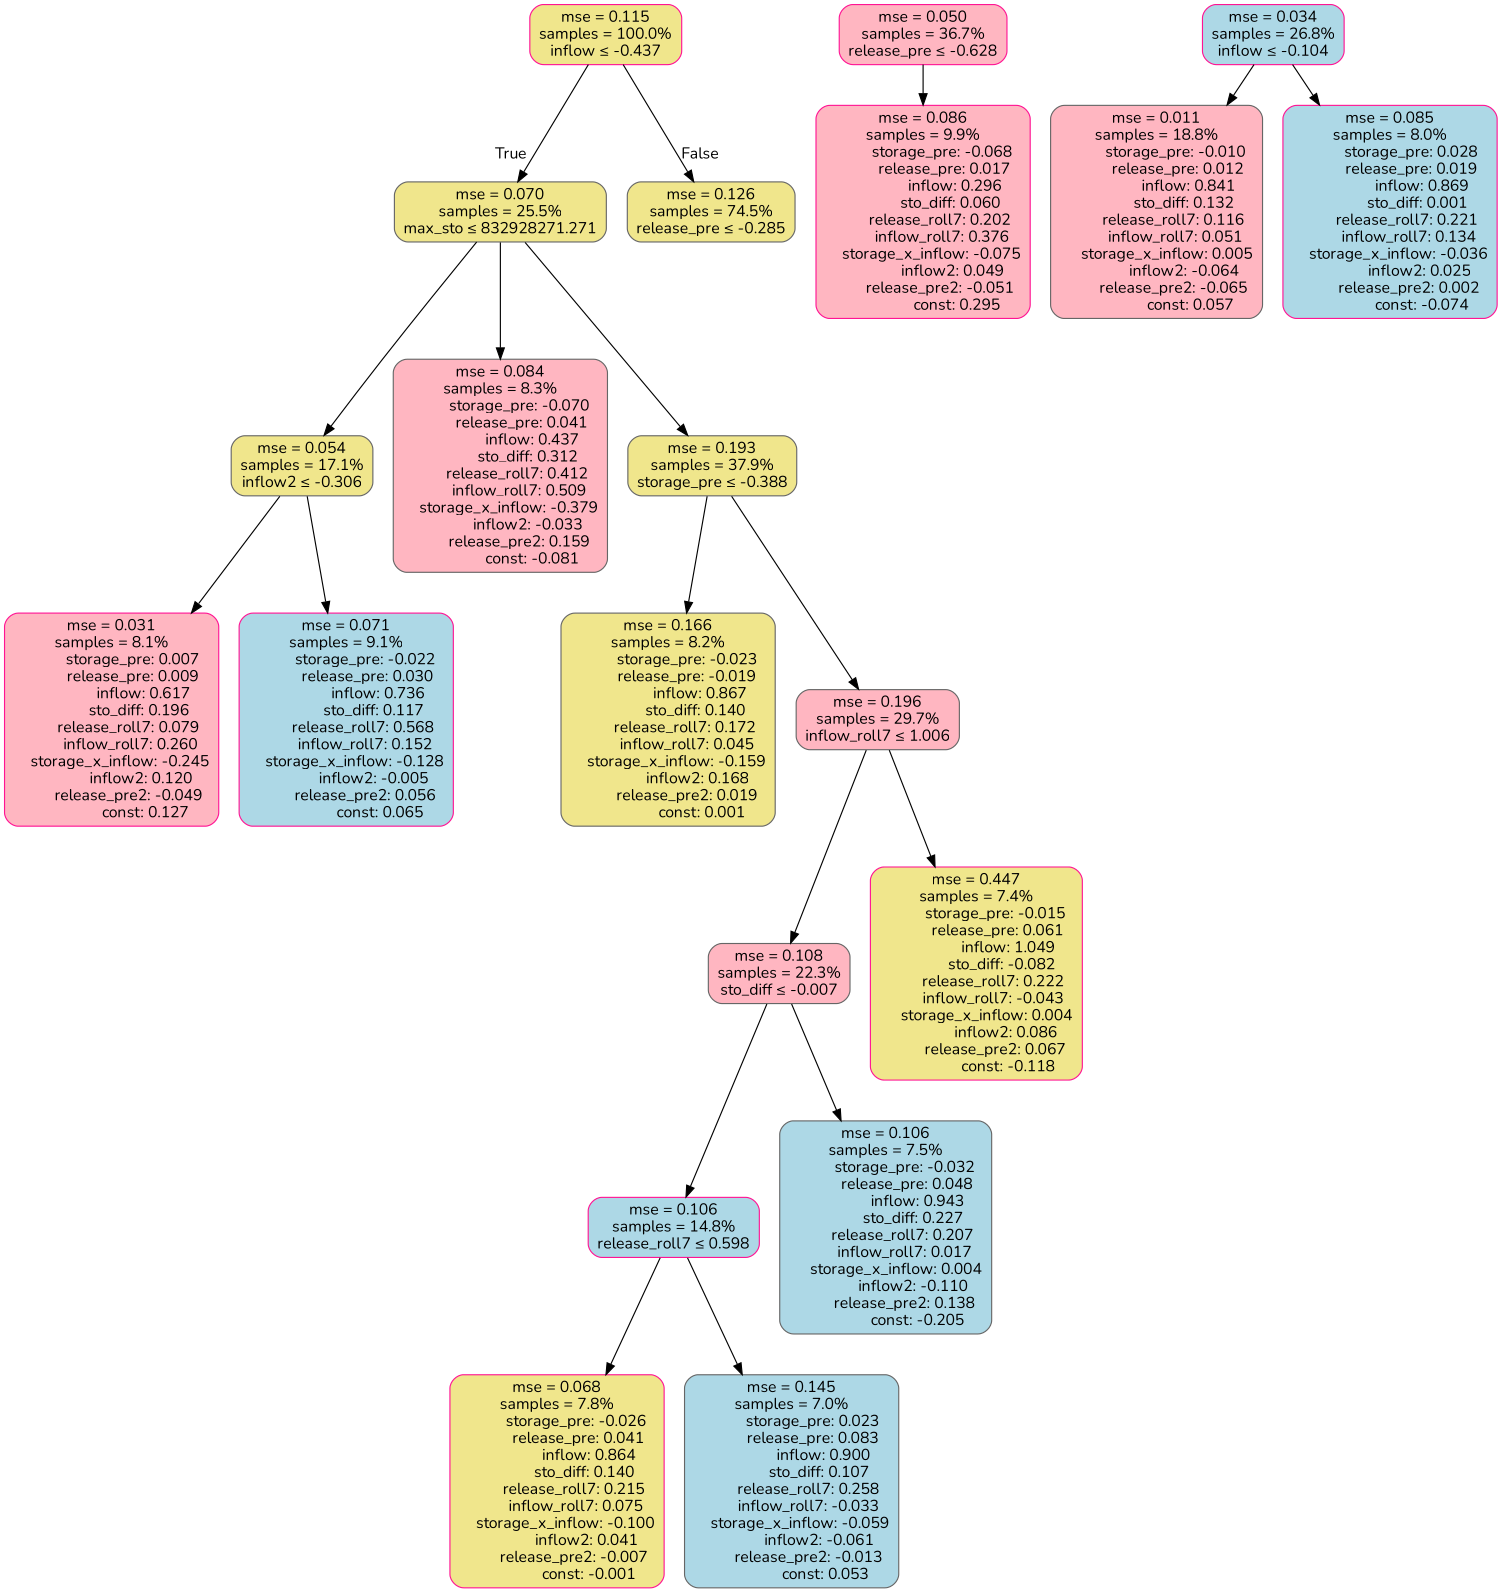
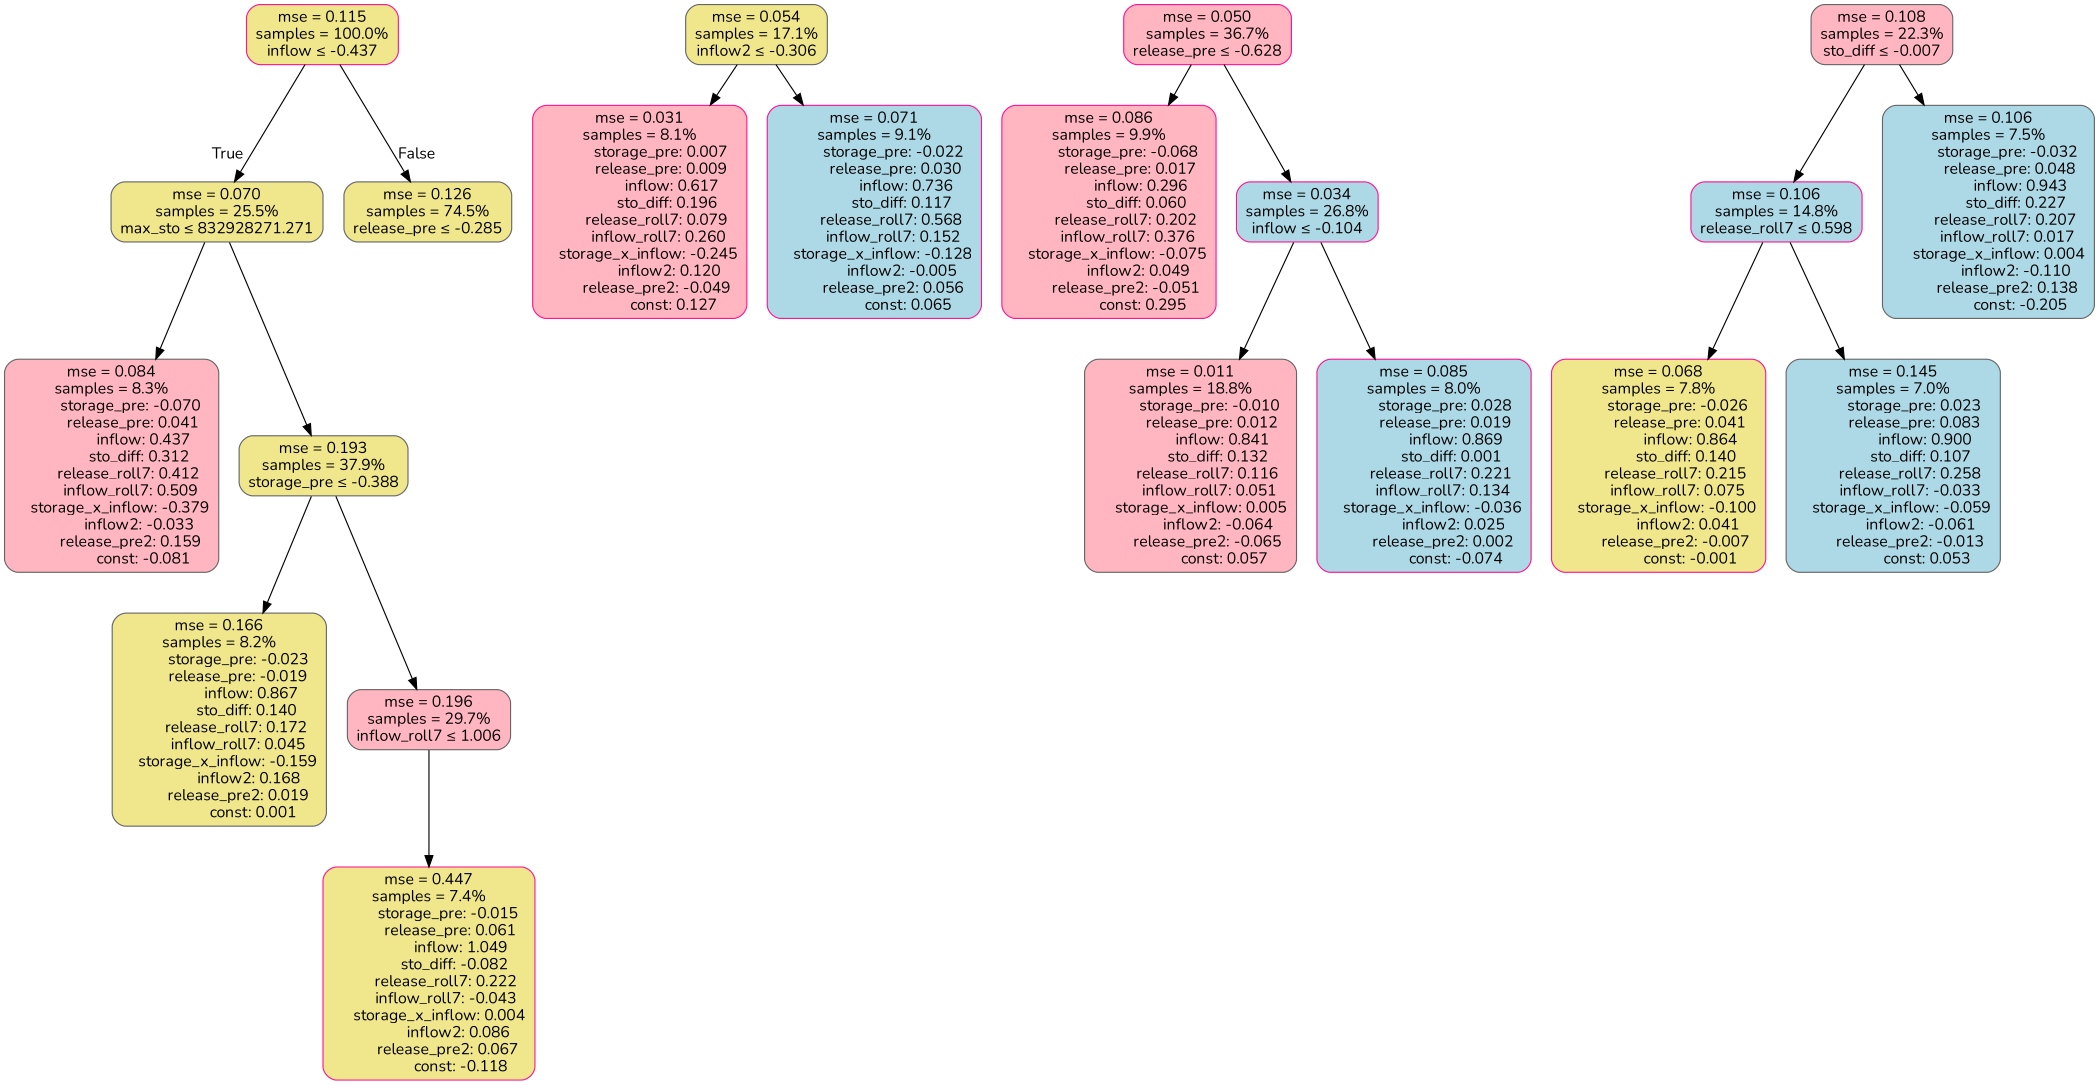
edge "mse = 0.050 samples = 36.7% release_pre ≤ -0.628" -> "mse = 0.034 samples = 26.8% inflow ≤ -0.104": added
edge "mse = 0.070 samples = 25.5% max_sto ≤ 832928271.271" -> "mse = 0.054 samples = 17.1% inflow2 ≤ -0.306": removed
edge "mse = 0.196 samples = 29.7% inflow_roll7 ≤ 1.006" -> "mse = 0.108 samples = 22.3% sto_diff ≤ -0.007": removed
